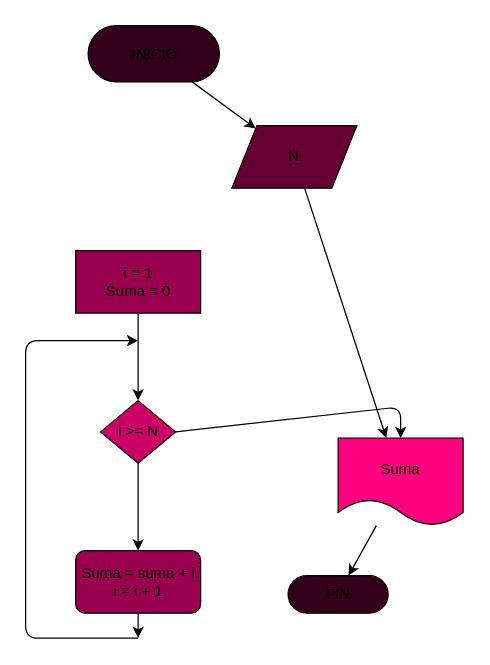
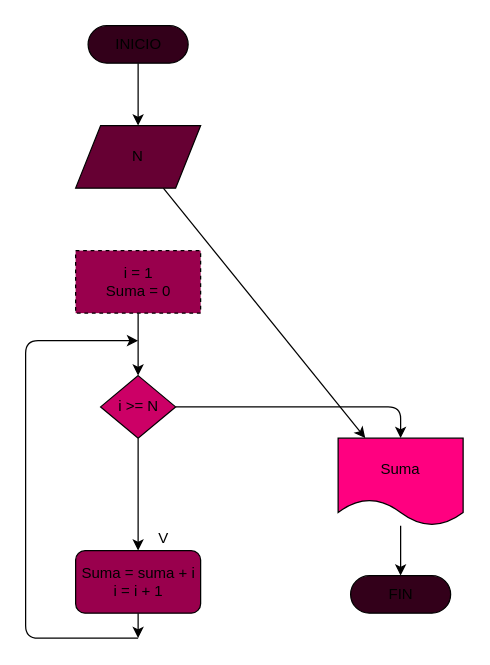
node "INICIO": size 131x56 -> 100x38
node "N": moved (294, 157) -> (138, 157)
node "i = 1 Suma = 0": style solid -> dashed
node "i >= N": moved (138, 432) -> (138, 407)
node "V": added
node "FIN": moved (338, 594) -> (401, 594)
